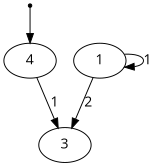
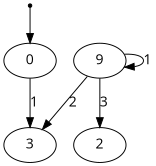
node "4": label "4" -> "0"
node "1": label "1" -> "9"
node "2": added
